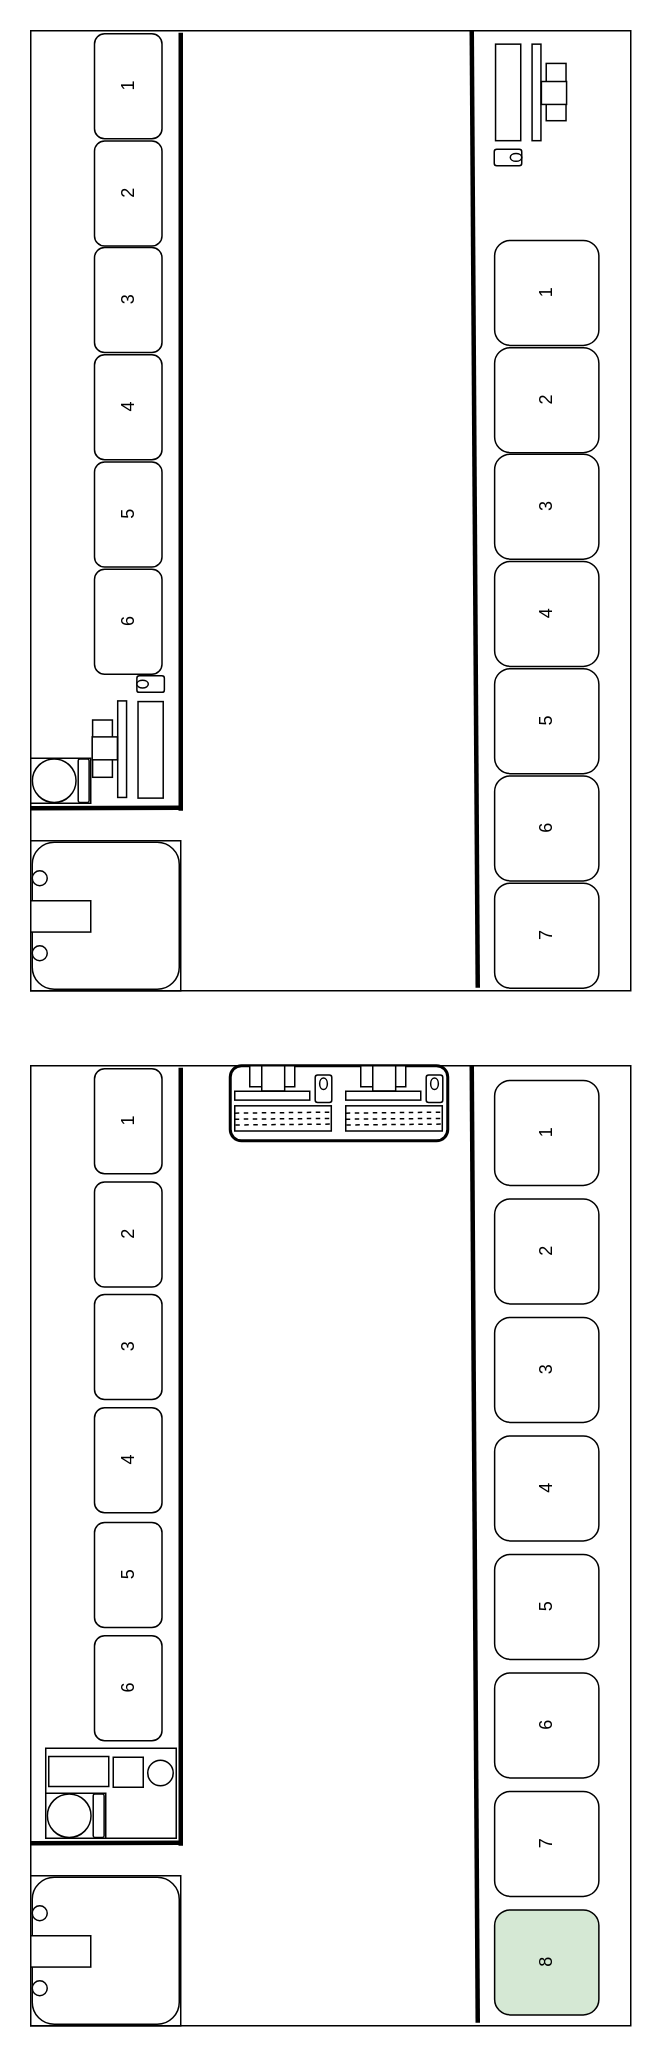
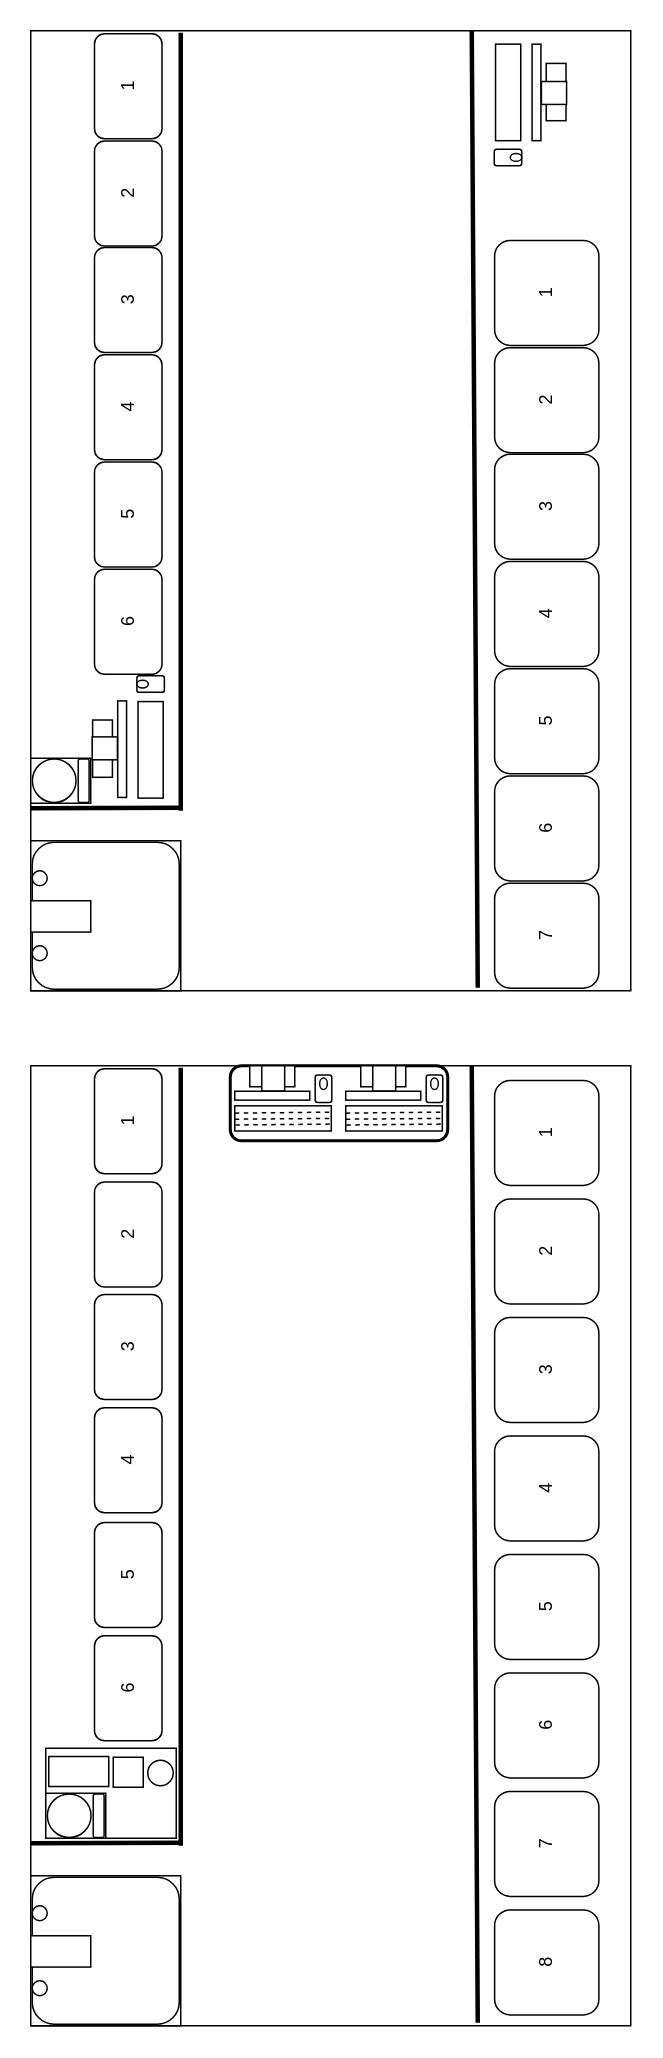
node "8": fillcolor #d5e8d4 -> #ffffff
